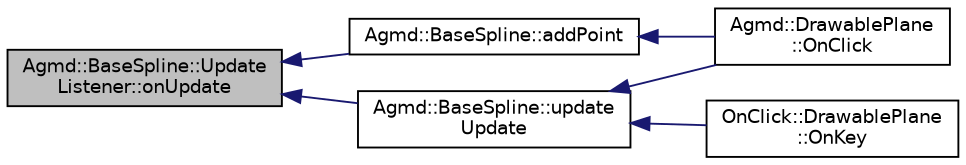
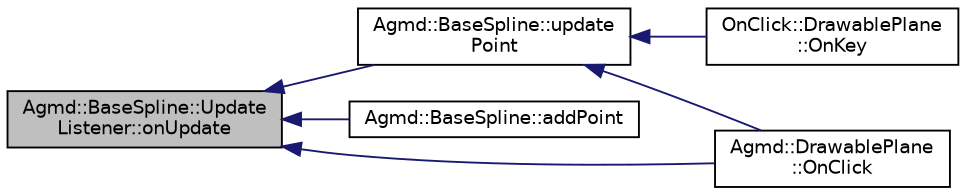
edge "Agmd::DrawablePlane ::OnClick" -> "Agmd::BaseSpline::addPoint": now "Agmd::DrawablePlane ::OnClick" -> "Agmd::BaseSpline::Update Listener::onUpdate"
node "Agmd::BaseSpline::update Update": label "Agmd::BaseSpline::update Update" -> "Agmd::BaseSpline::update Point"
